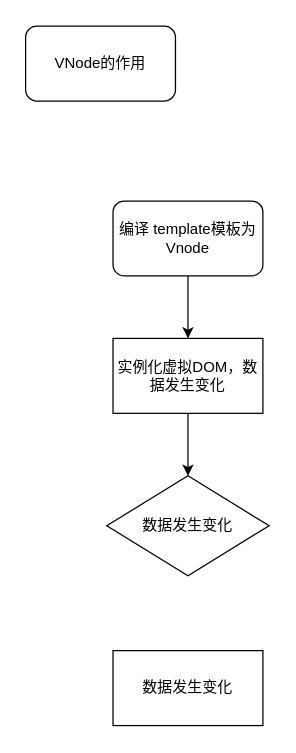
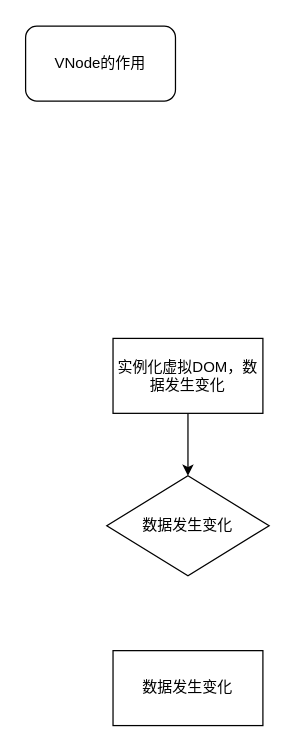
node "编译 template模板为Vnode": removed
edge "编译 template模板为Vnode" -> "实例化虚拟DOM，数据发生变化": removed
